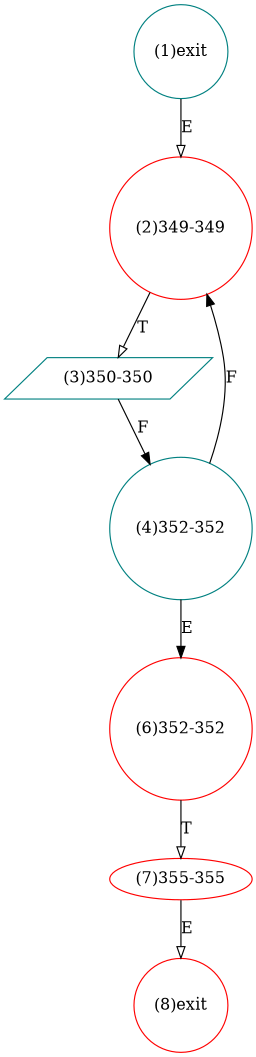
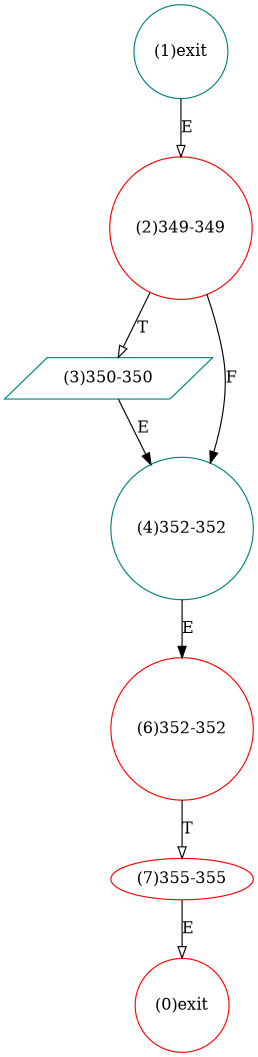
edge "(4)352-352" -> "(2)349-349": reversed
edge "(3)350-350" -> "(4)352-352": label "F" -> "E"
node "(8)exit": label "(8)exit" -> "(0)exit"
